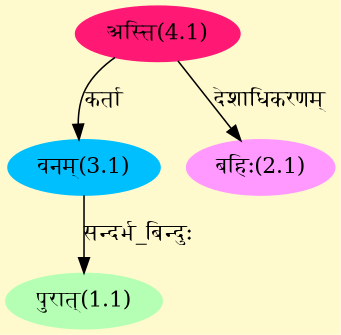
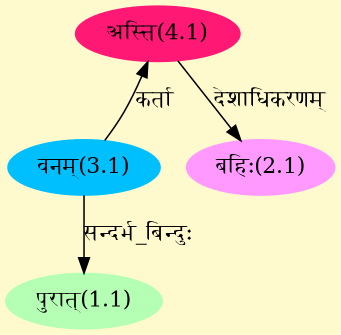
edge "अस्ति(4.1)" -> "वनम्(3.1)": reversed
